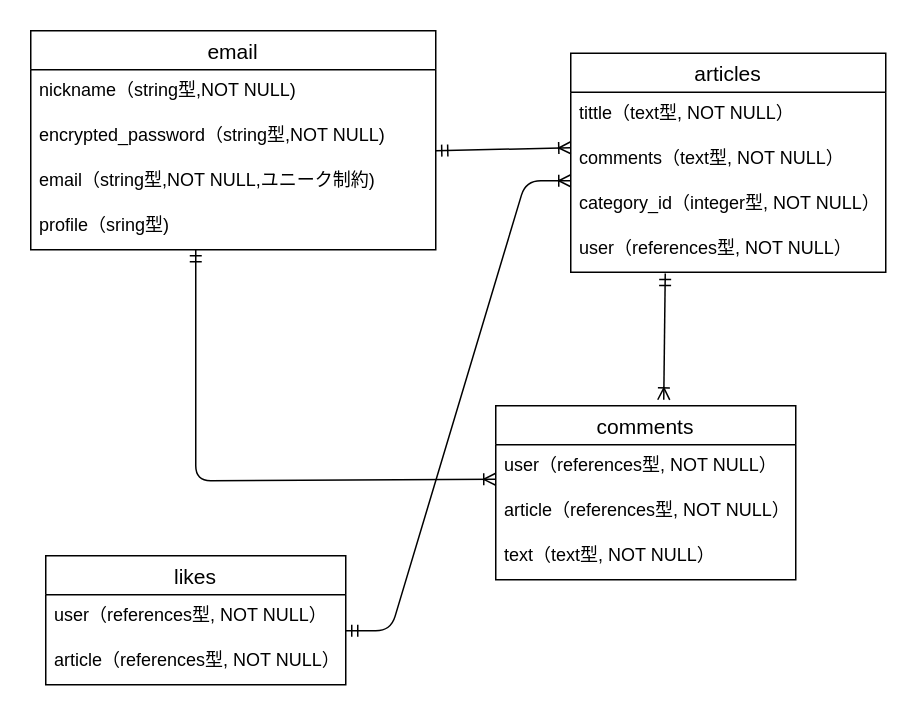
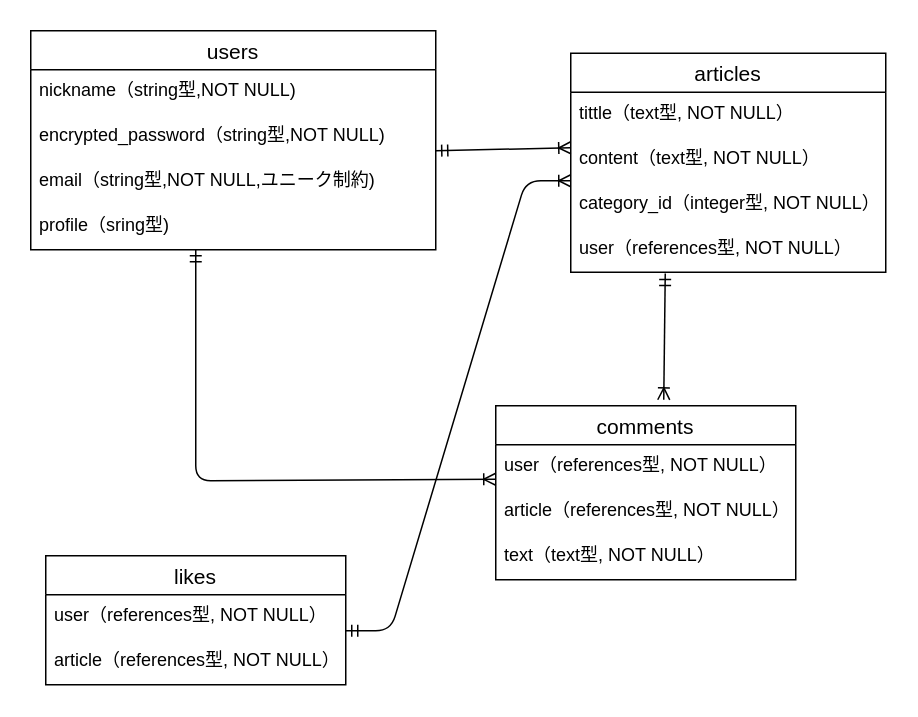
node "email": label "email" -> "users"
node "comments（text型, NOT NULL）": label "comments（text型, NOT NULL）" -> "content（text型, NOT NULL）"
